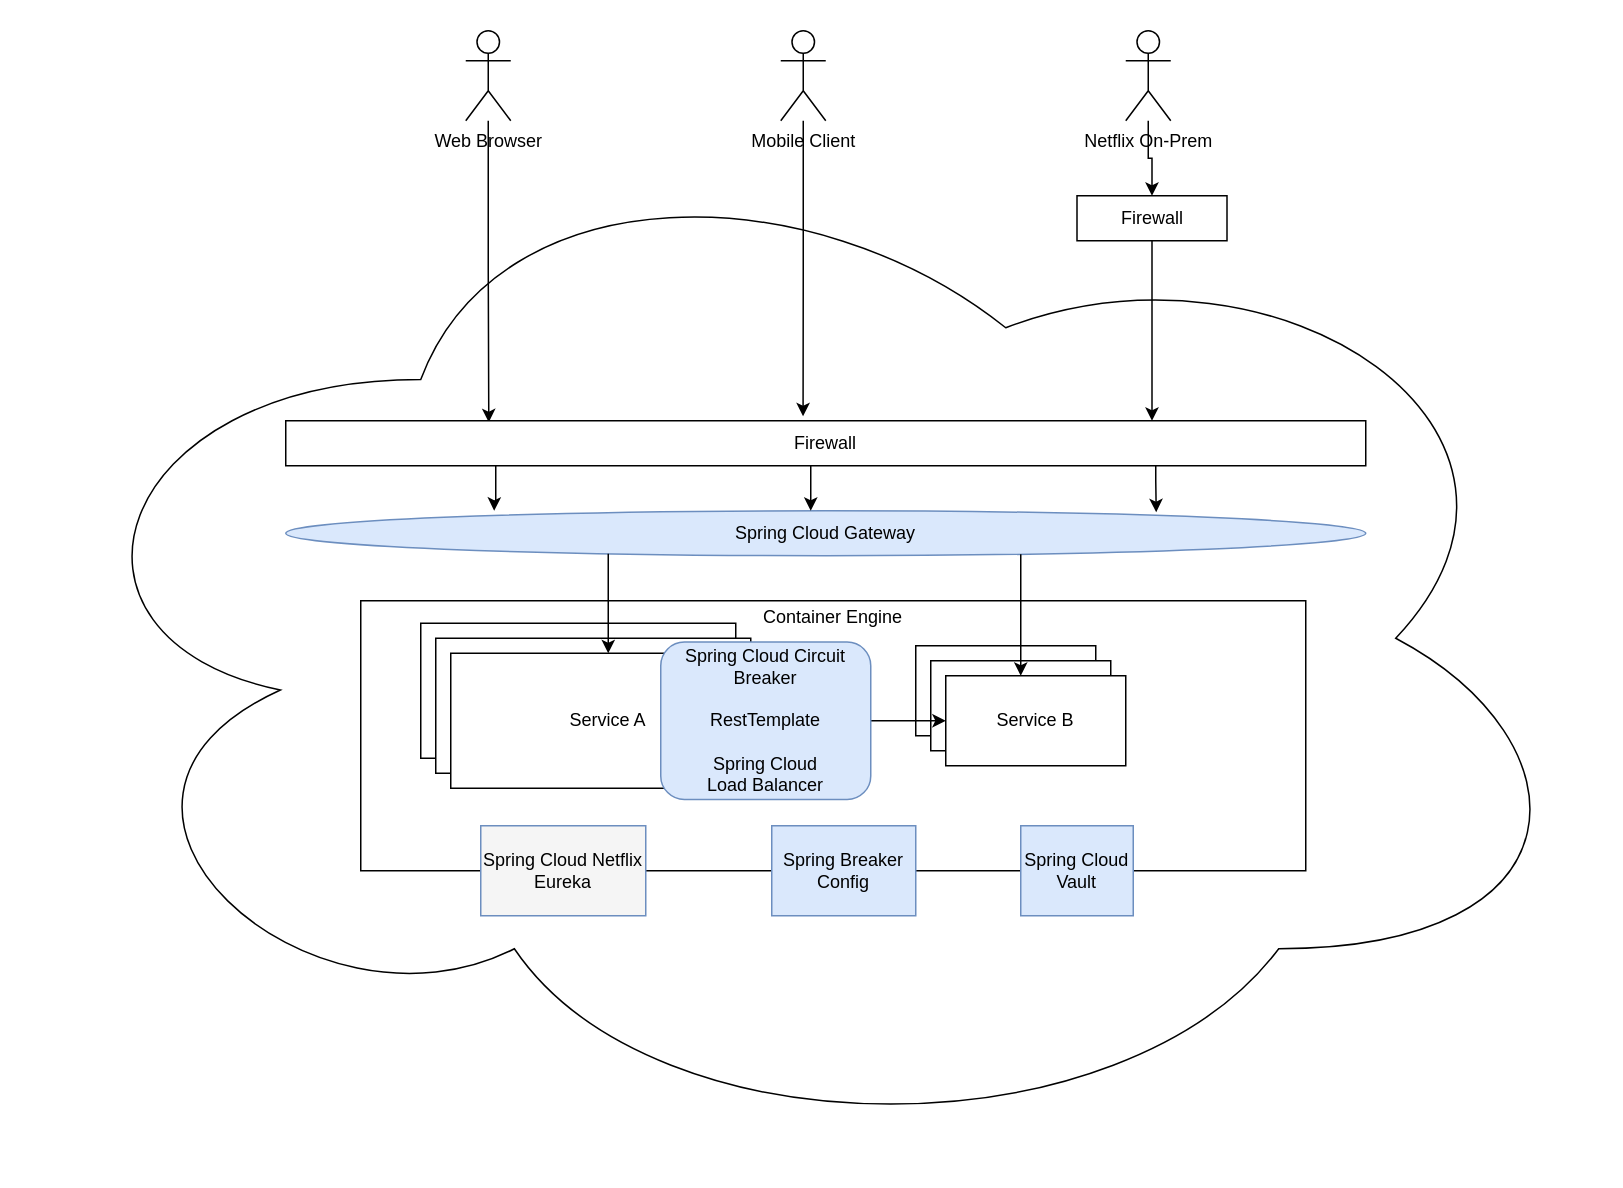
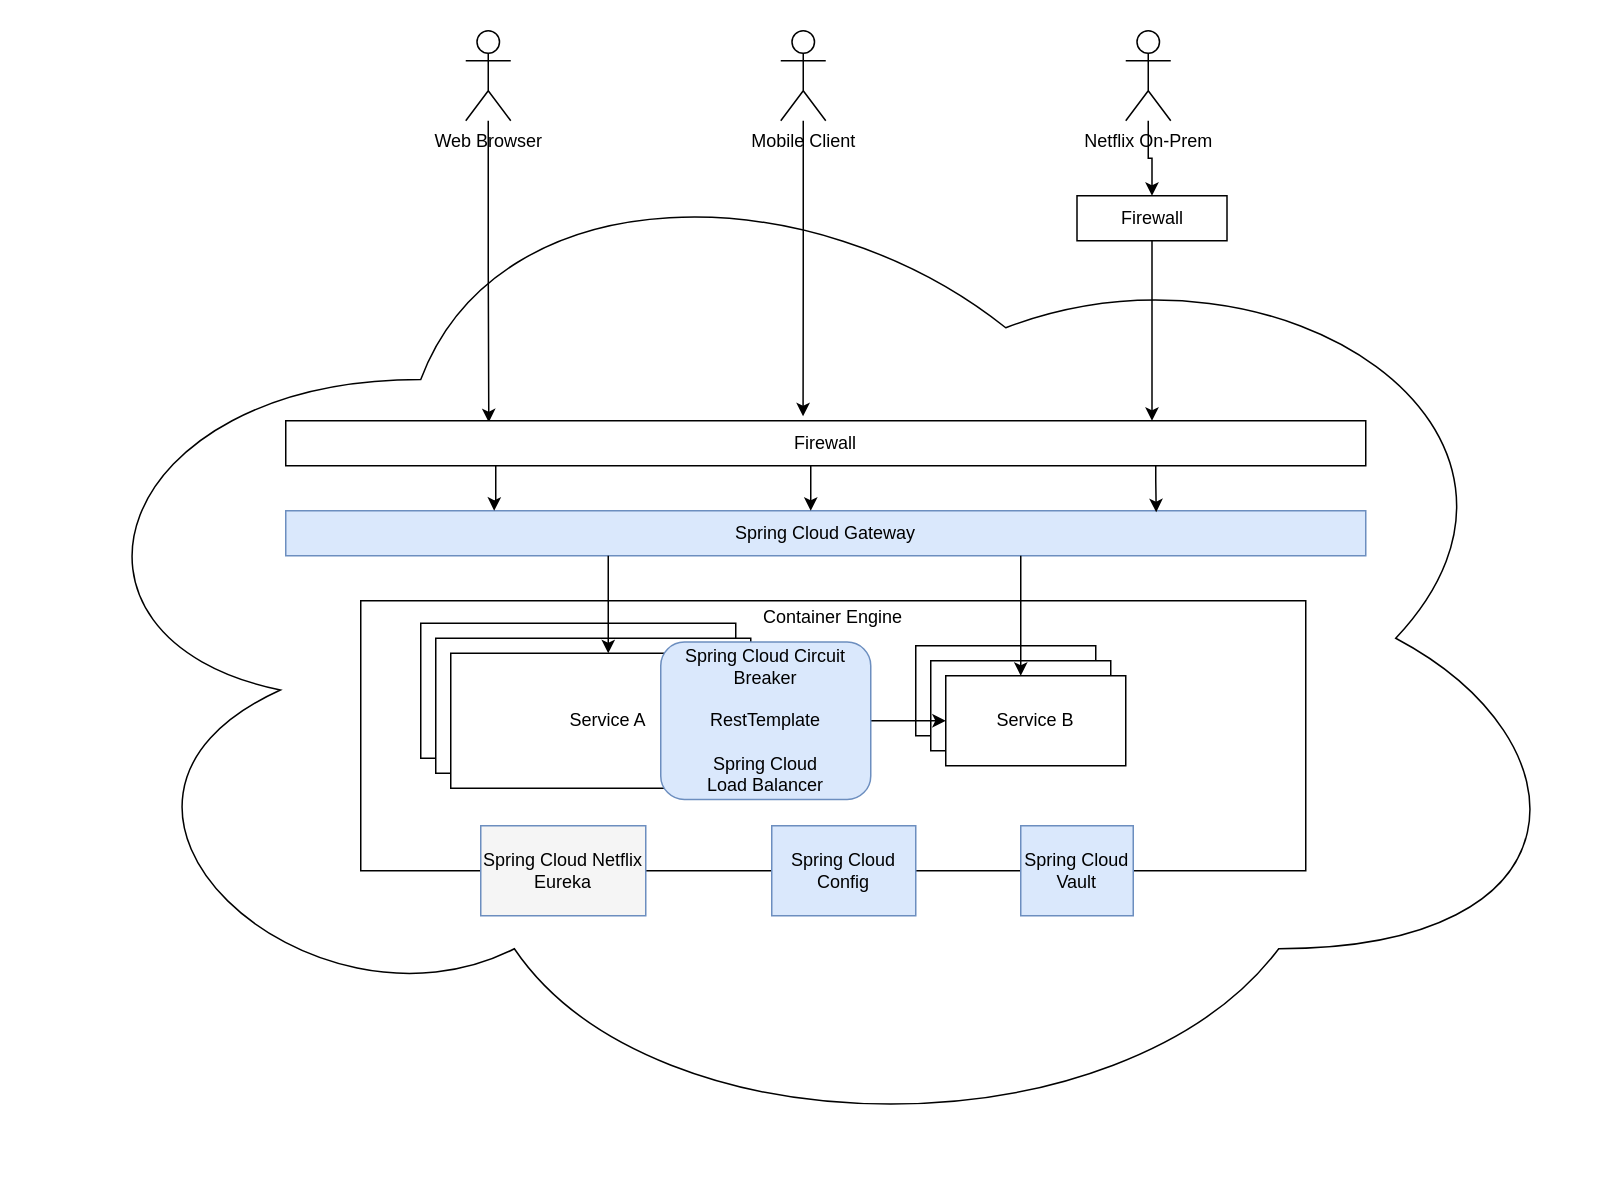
node "Spring Cloud Gateway": shape ellipse -> rectangle
node "Spring Breaker Config": label "Spring Breaker Config" -> "Spring Cloud Config"
